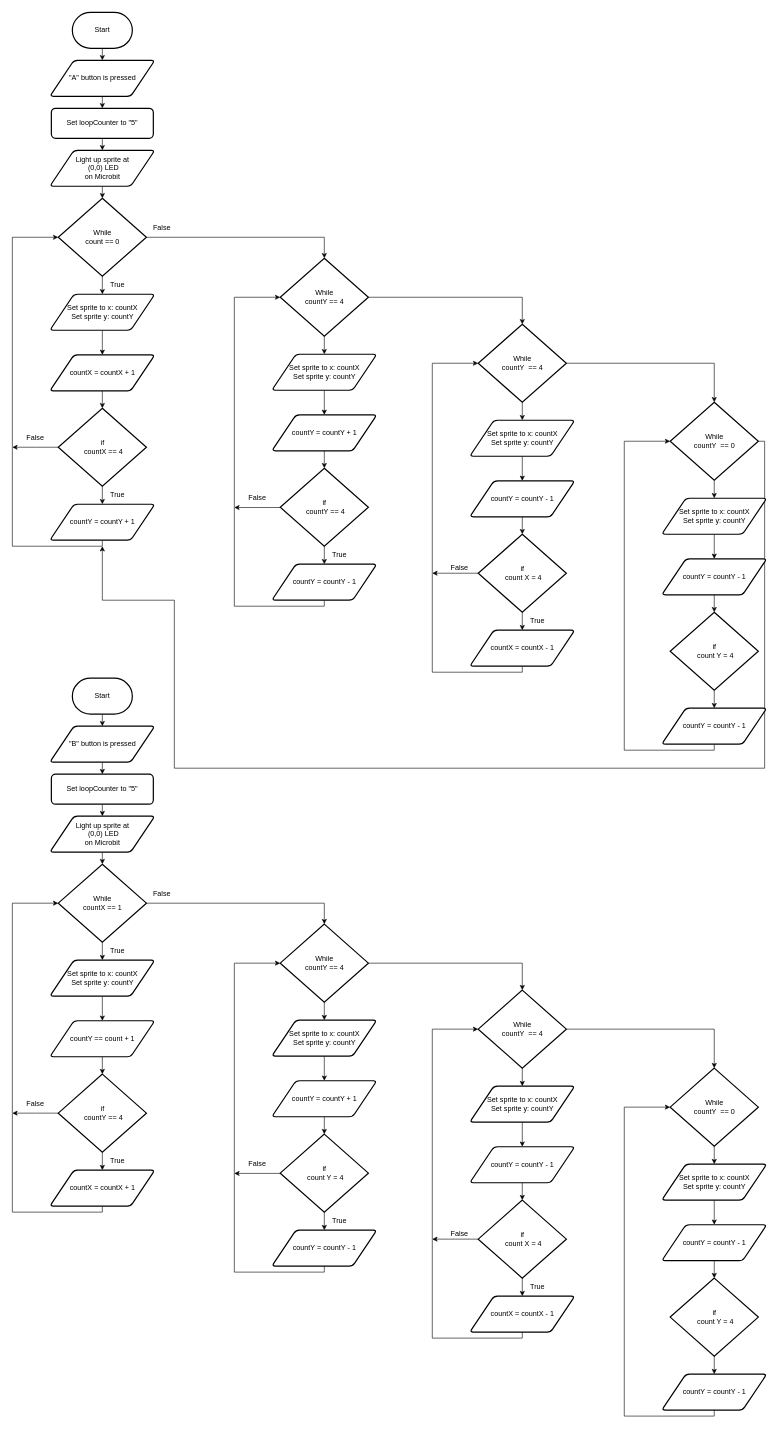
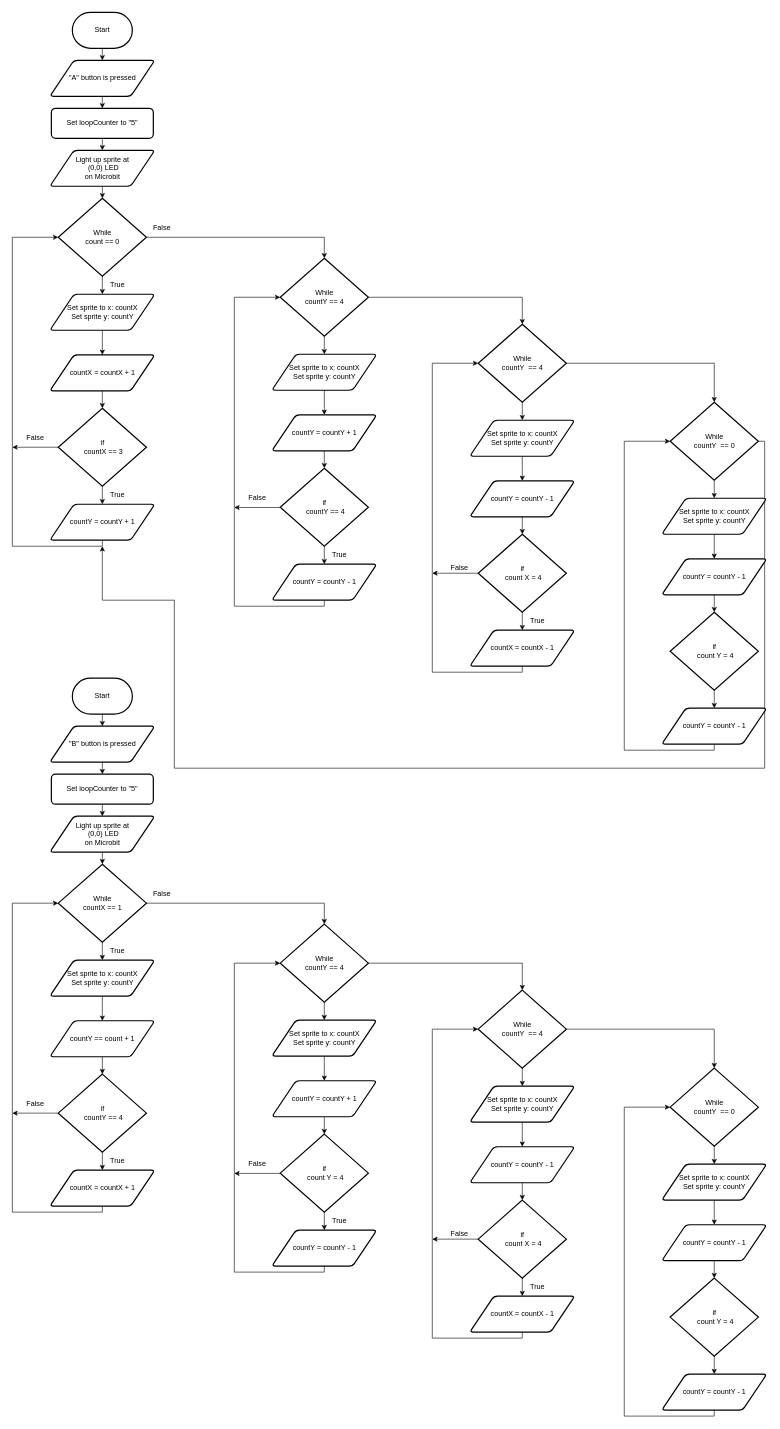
node "if countX == 4": label "if countX == 4" -> "if countX == 3"
